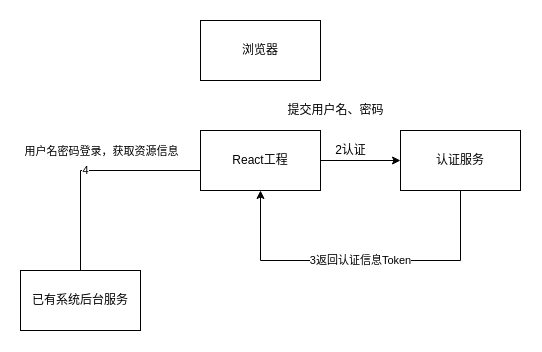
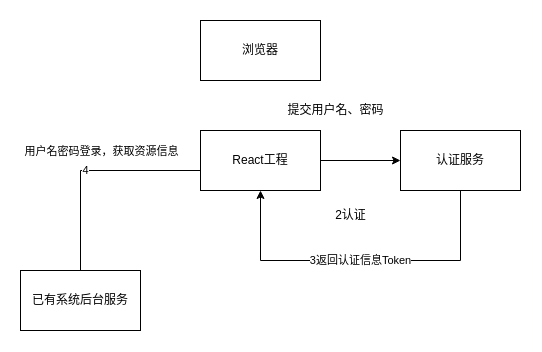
node "2认证": moved (351, 151) -> (351, 216)
